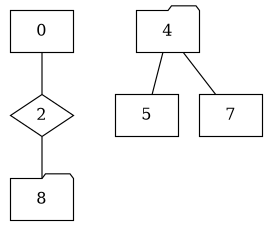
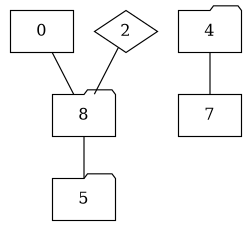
edge "0" -- "2": now "0" -- "8"
edge "4" -- "5": now "8" -- "5"
node "5": shape box -> folder
